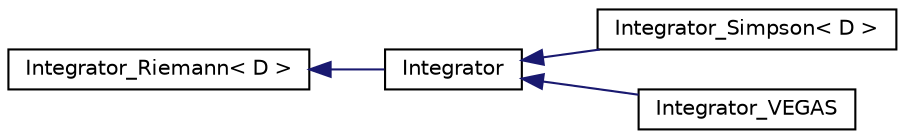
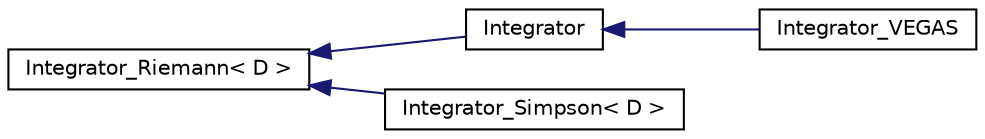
edge "Integrator_Simpson< D >" -> "Integrator": now "Integrator_Simpson< D >" -> "Integrator_Riemann< D >"
